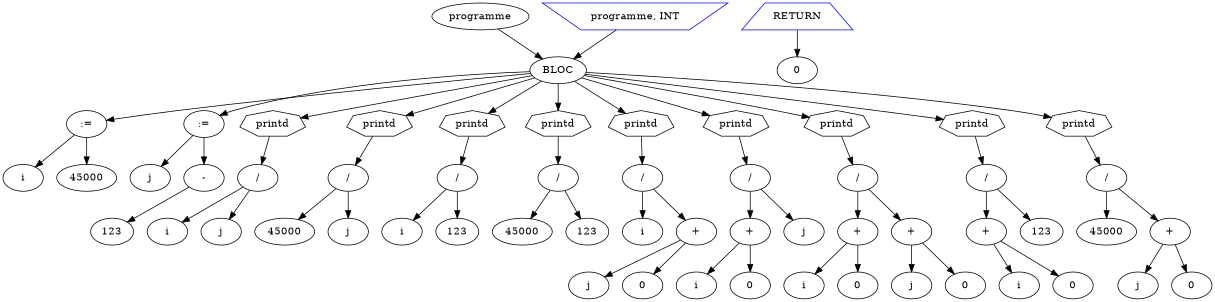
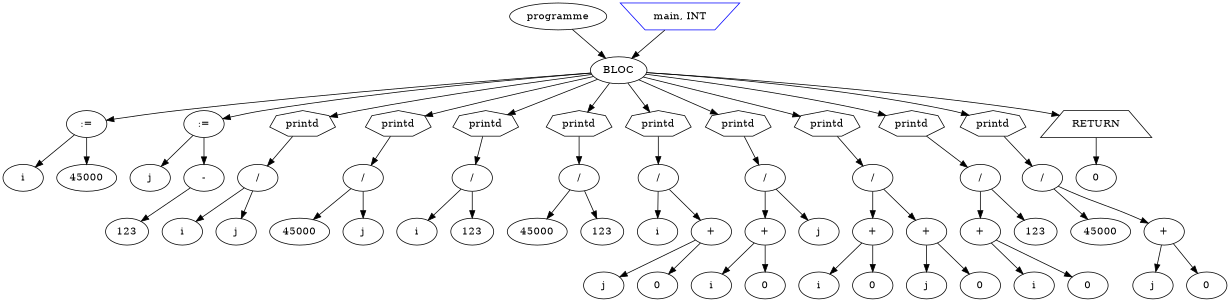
node "programme, INT": label "programme, INT" -> "main, INT"
node "RETURN": color blue -> black
edge "BLOC" -> "RETURN": added
